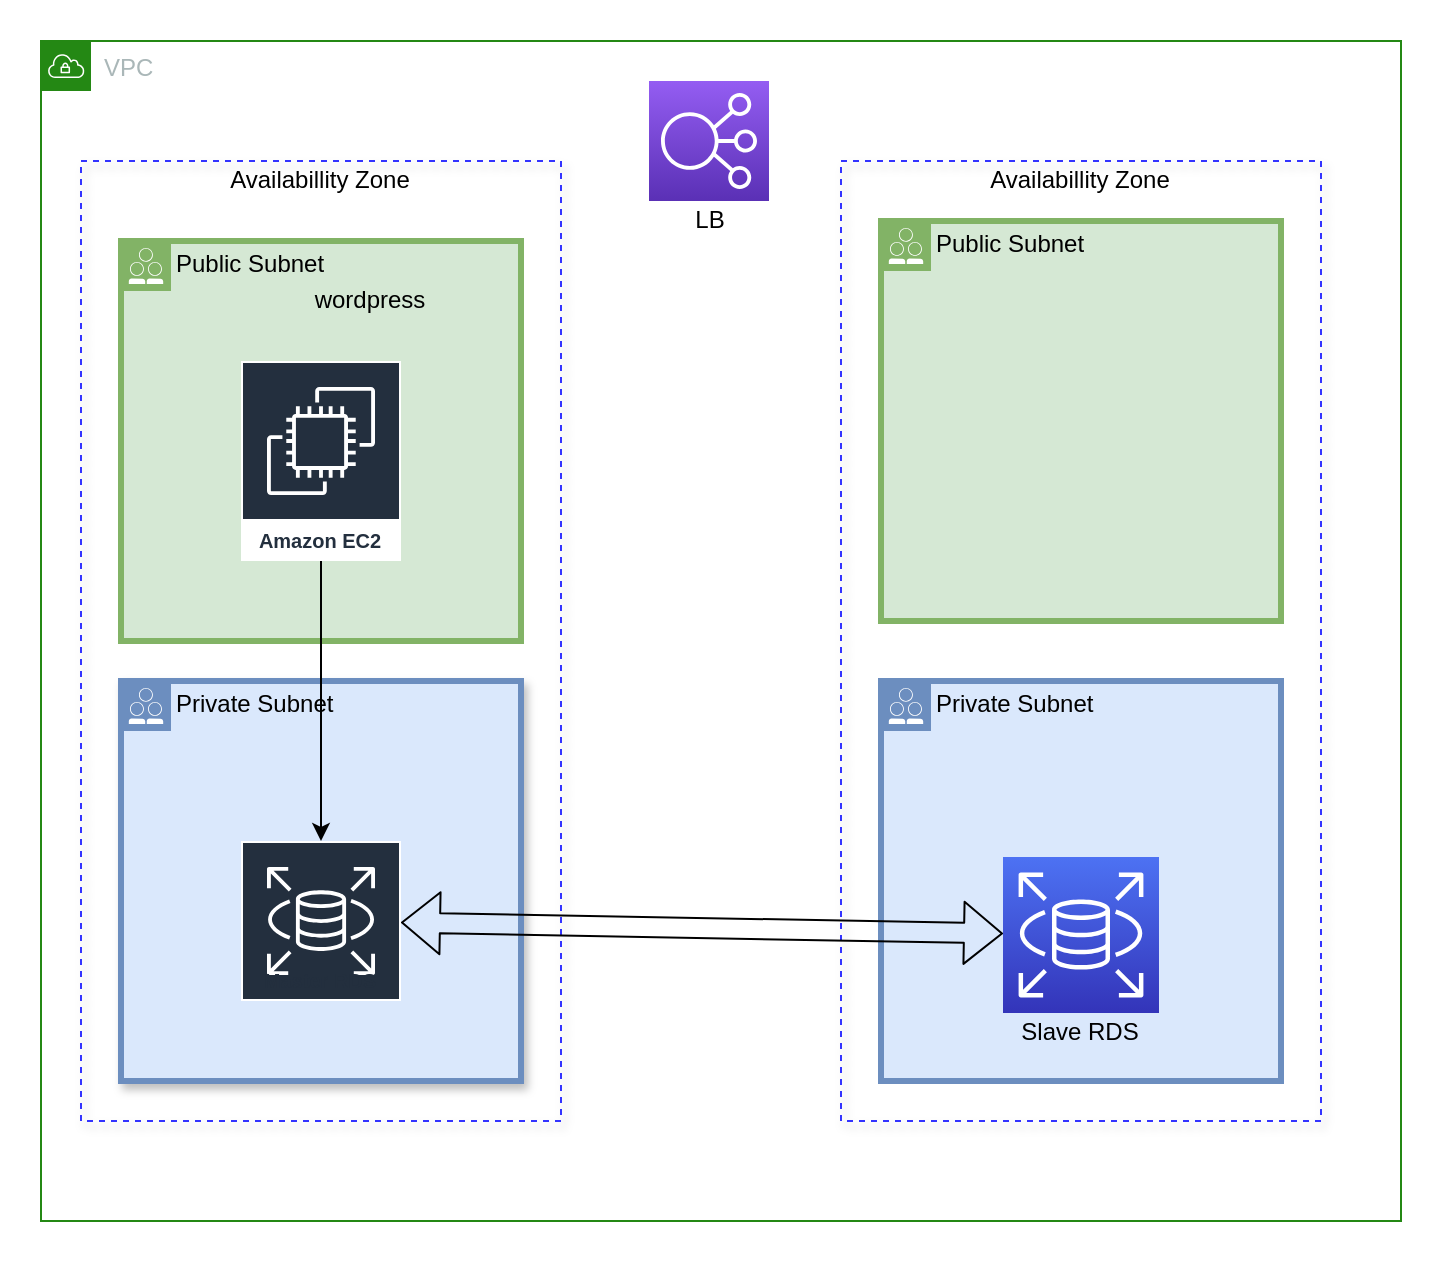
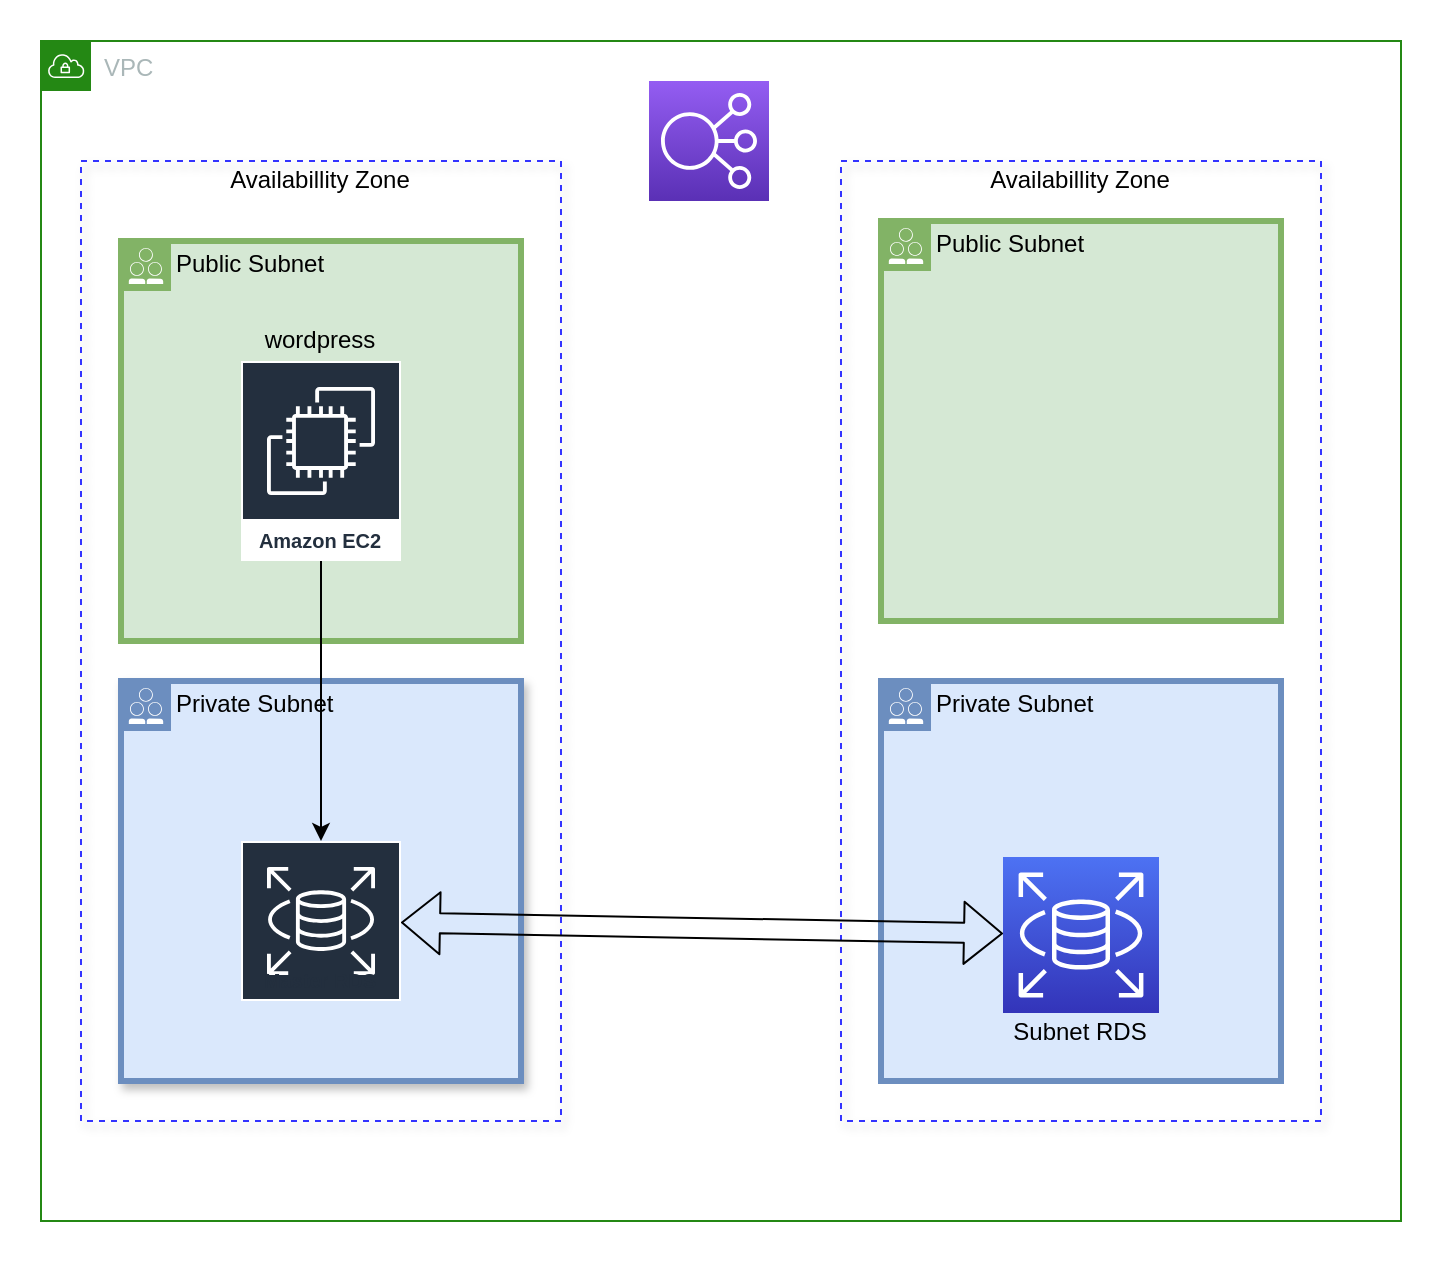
node "LB": removed
node "wordpress": moved (371, 301) -> (321, 341)
node "Slave RDS": label "Slave RDS" -> "Subnet RDS"
